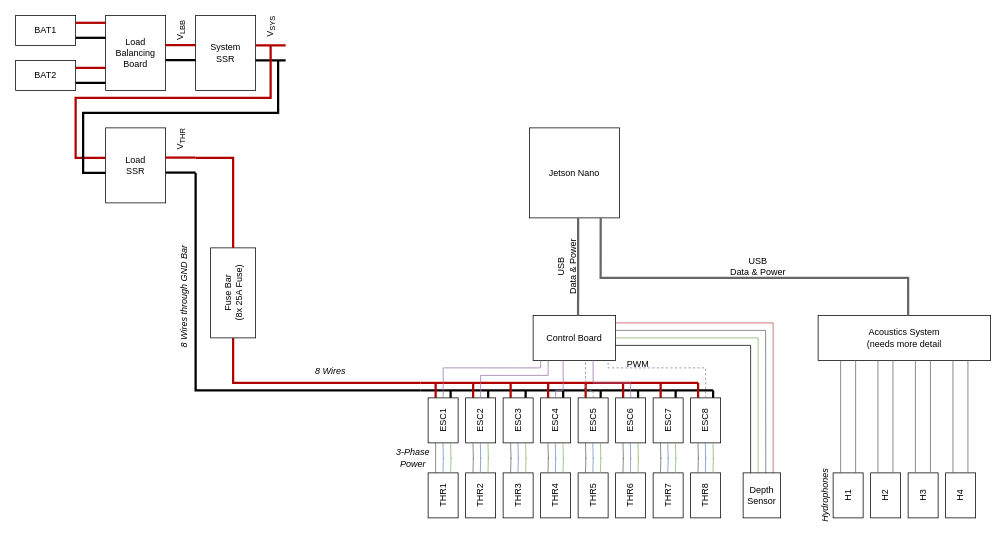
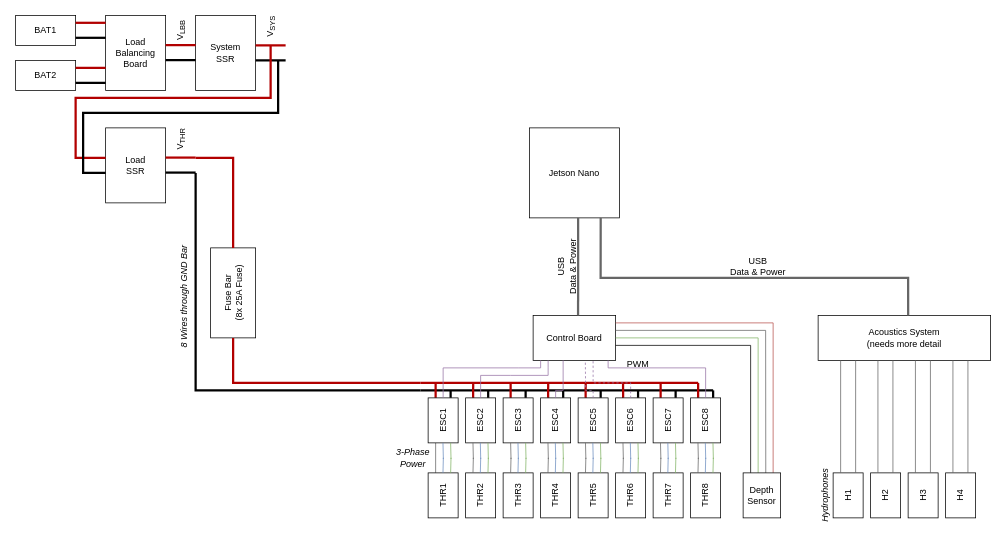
edge "Control Board" -- "ESC8": style dashed -> solid
node "8 Wires": removed
edge "Control Board" -- "ESC6": style solid -> dashed
